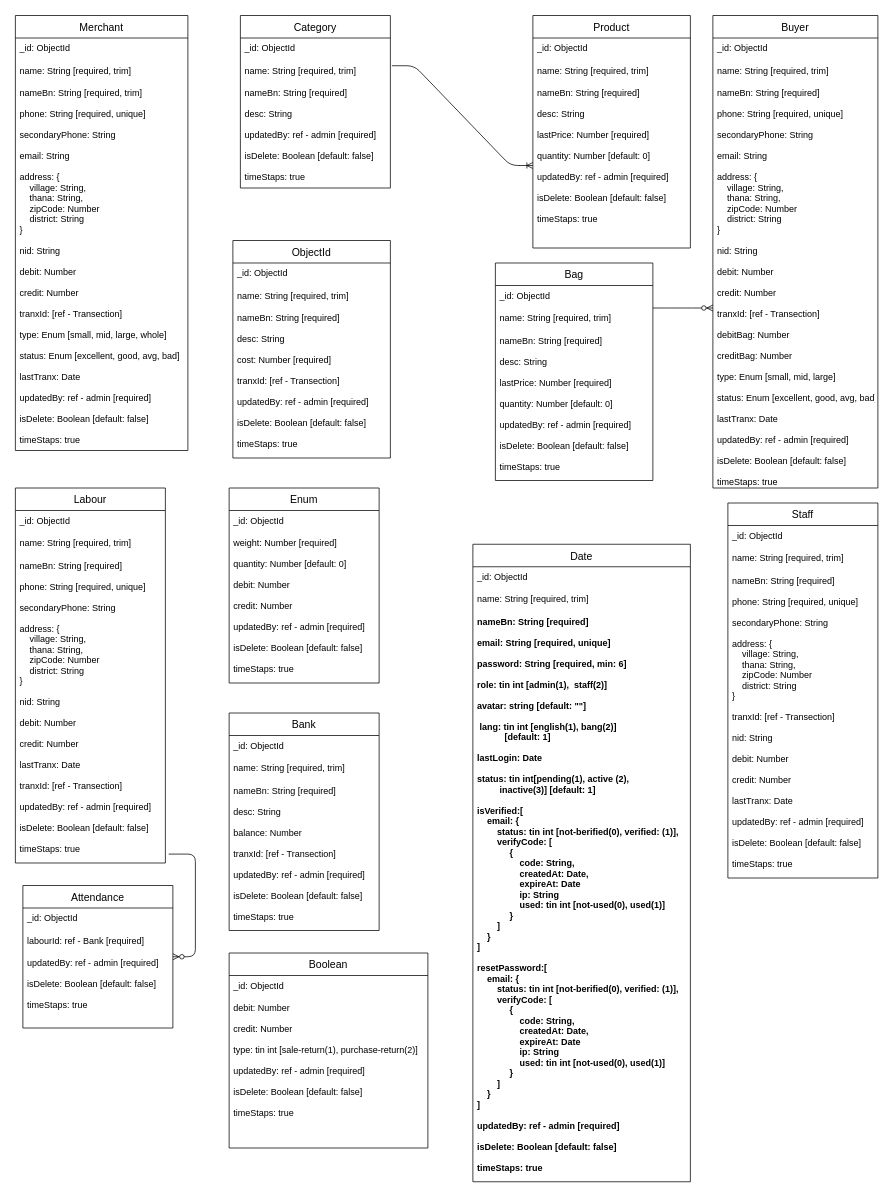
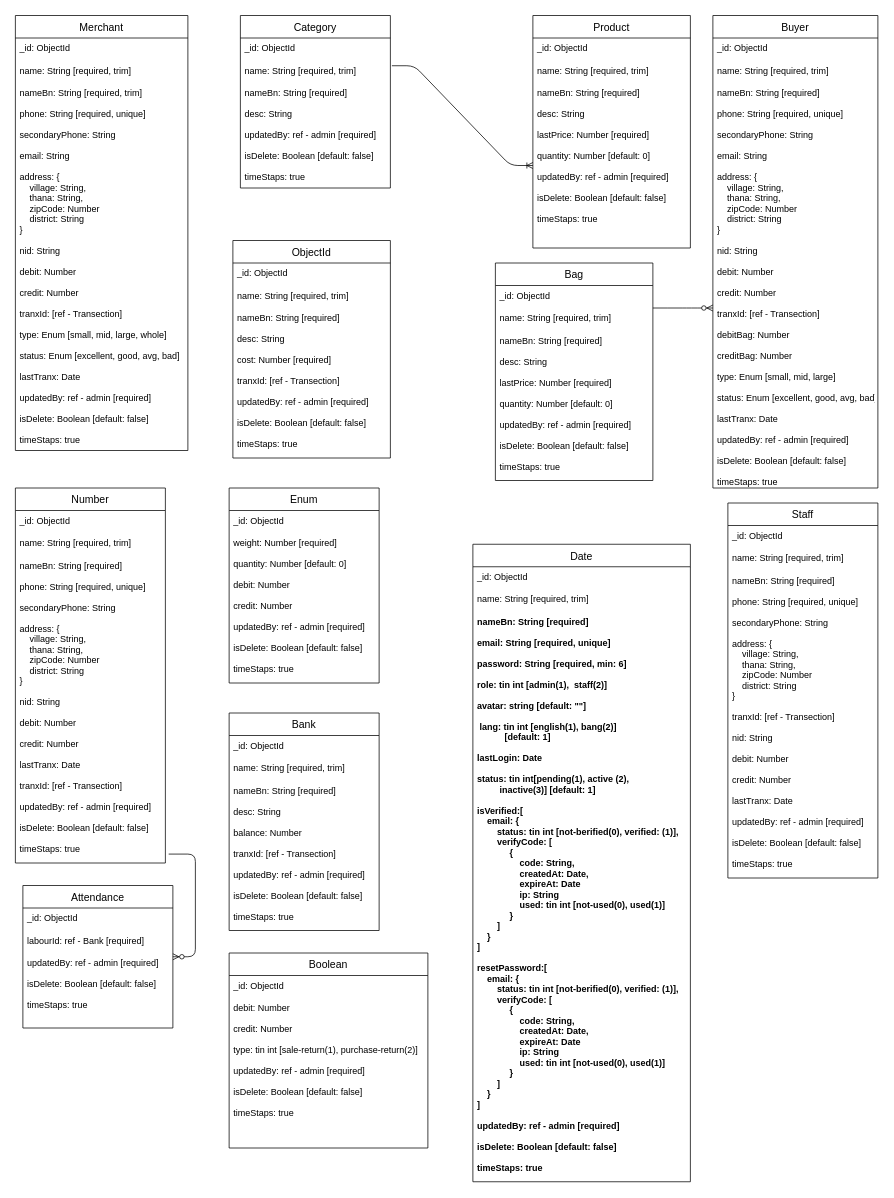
node "Labour": label "Labour" -> "Number"
